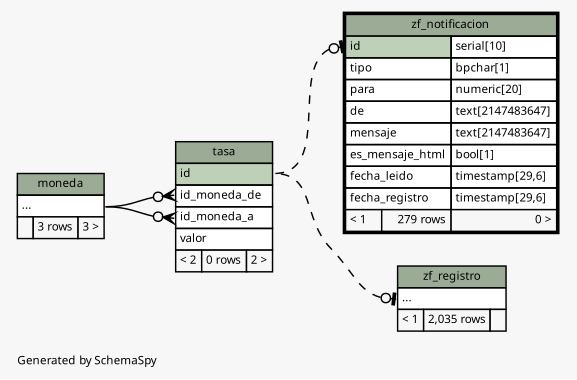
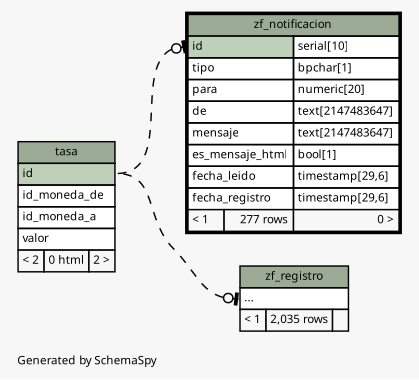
node "moneda": removed
node "zf_notificacion": text "279 rows" -> "277 rows"
node "tasa": text "0 rows" -> "0 html"
